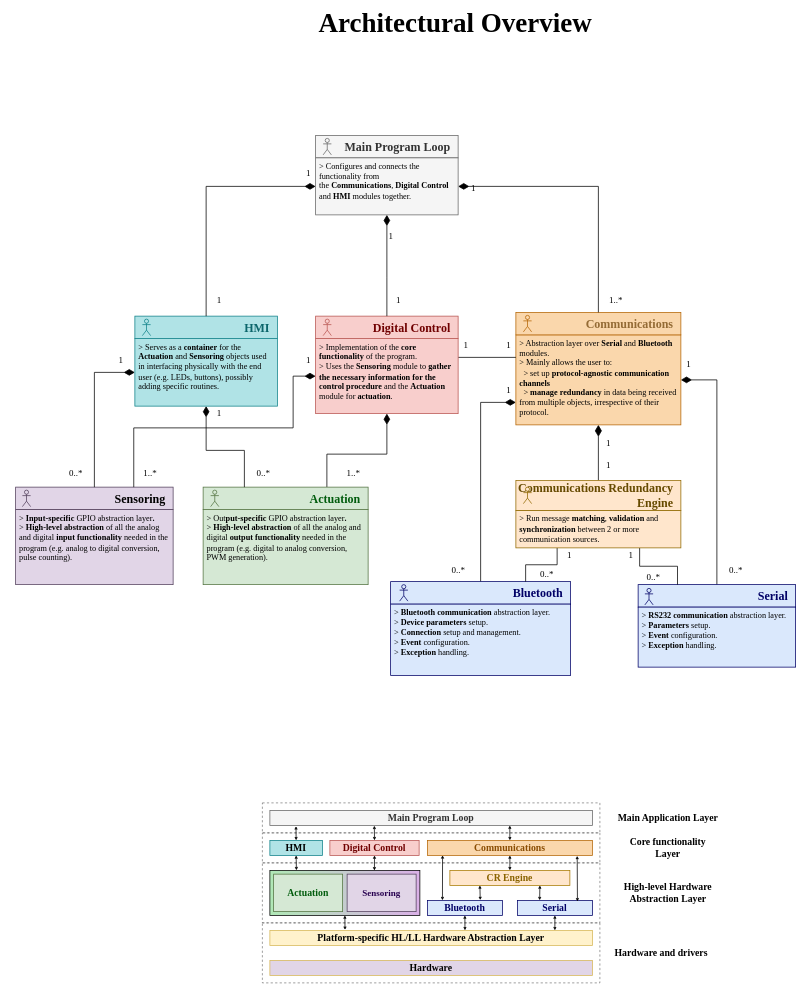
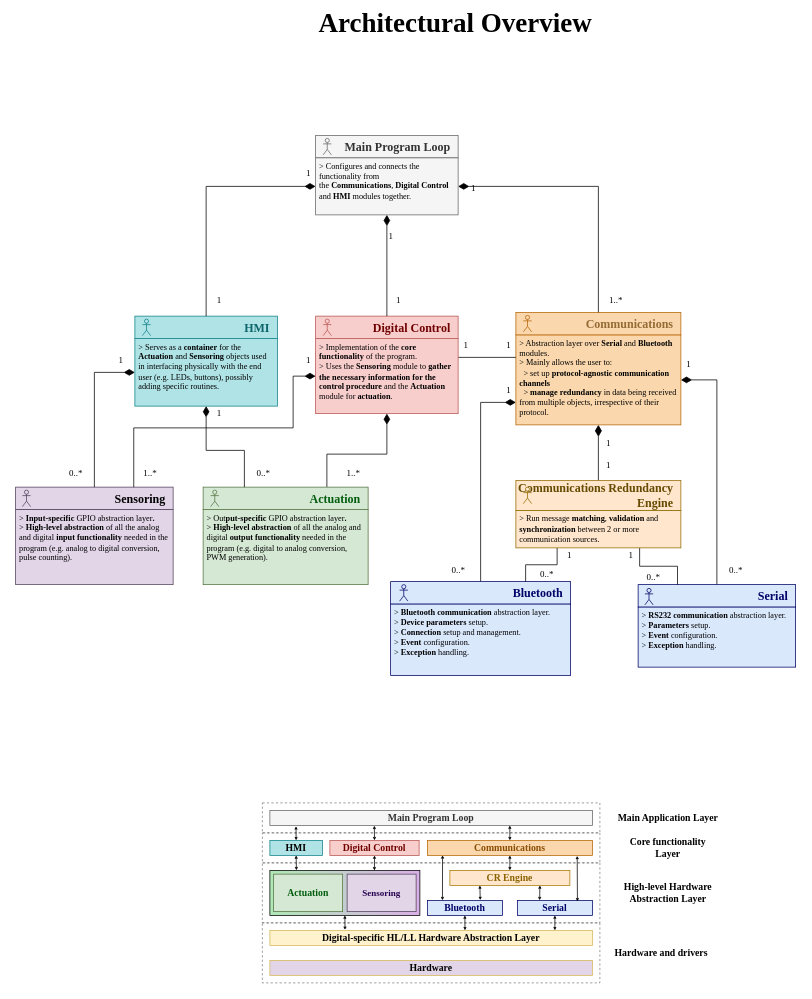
node "Platform-specific HL/LL Hardware Abstraction Layer": label "Platform-specific HL/LL Hardware Abstraction Layer" -> "Digital-specific HL/LL Hardware Abstraction Layer"
